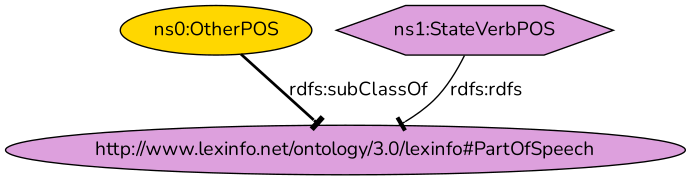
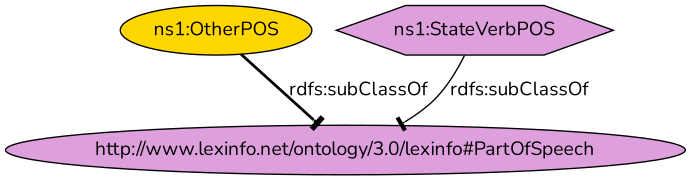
node "ns0:OtherPOS": label "ns0:OtherPOS" -> "ns1:OtherPOS"
edge "ns1:StateVerbPOS" -> "http://www.lexinfo.net/ontology/3.0/lexinfo#PartOfSpeech": label "rdfs:rdfs" -> "rdfs:subClassOf"
